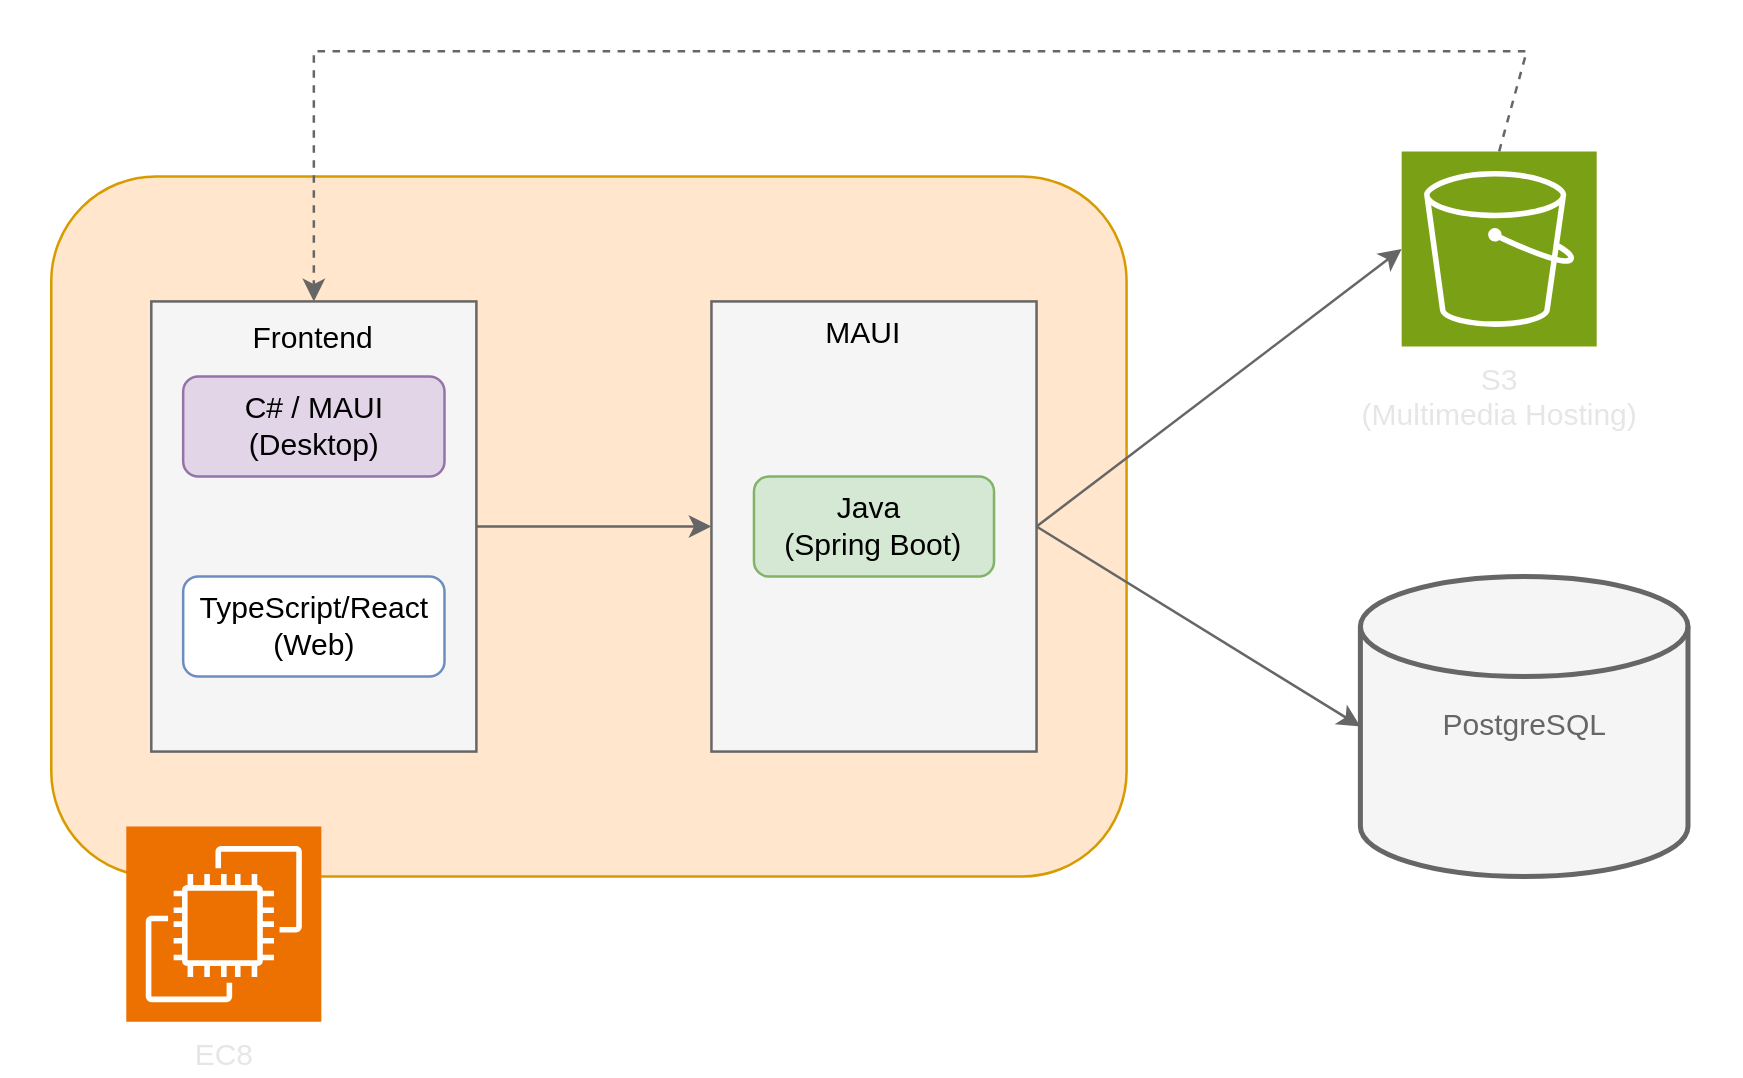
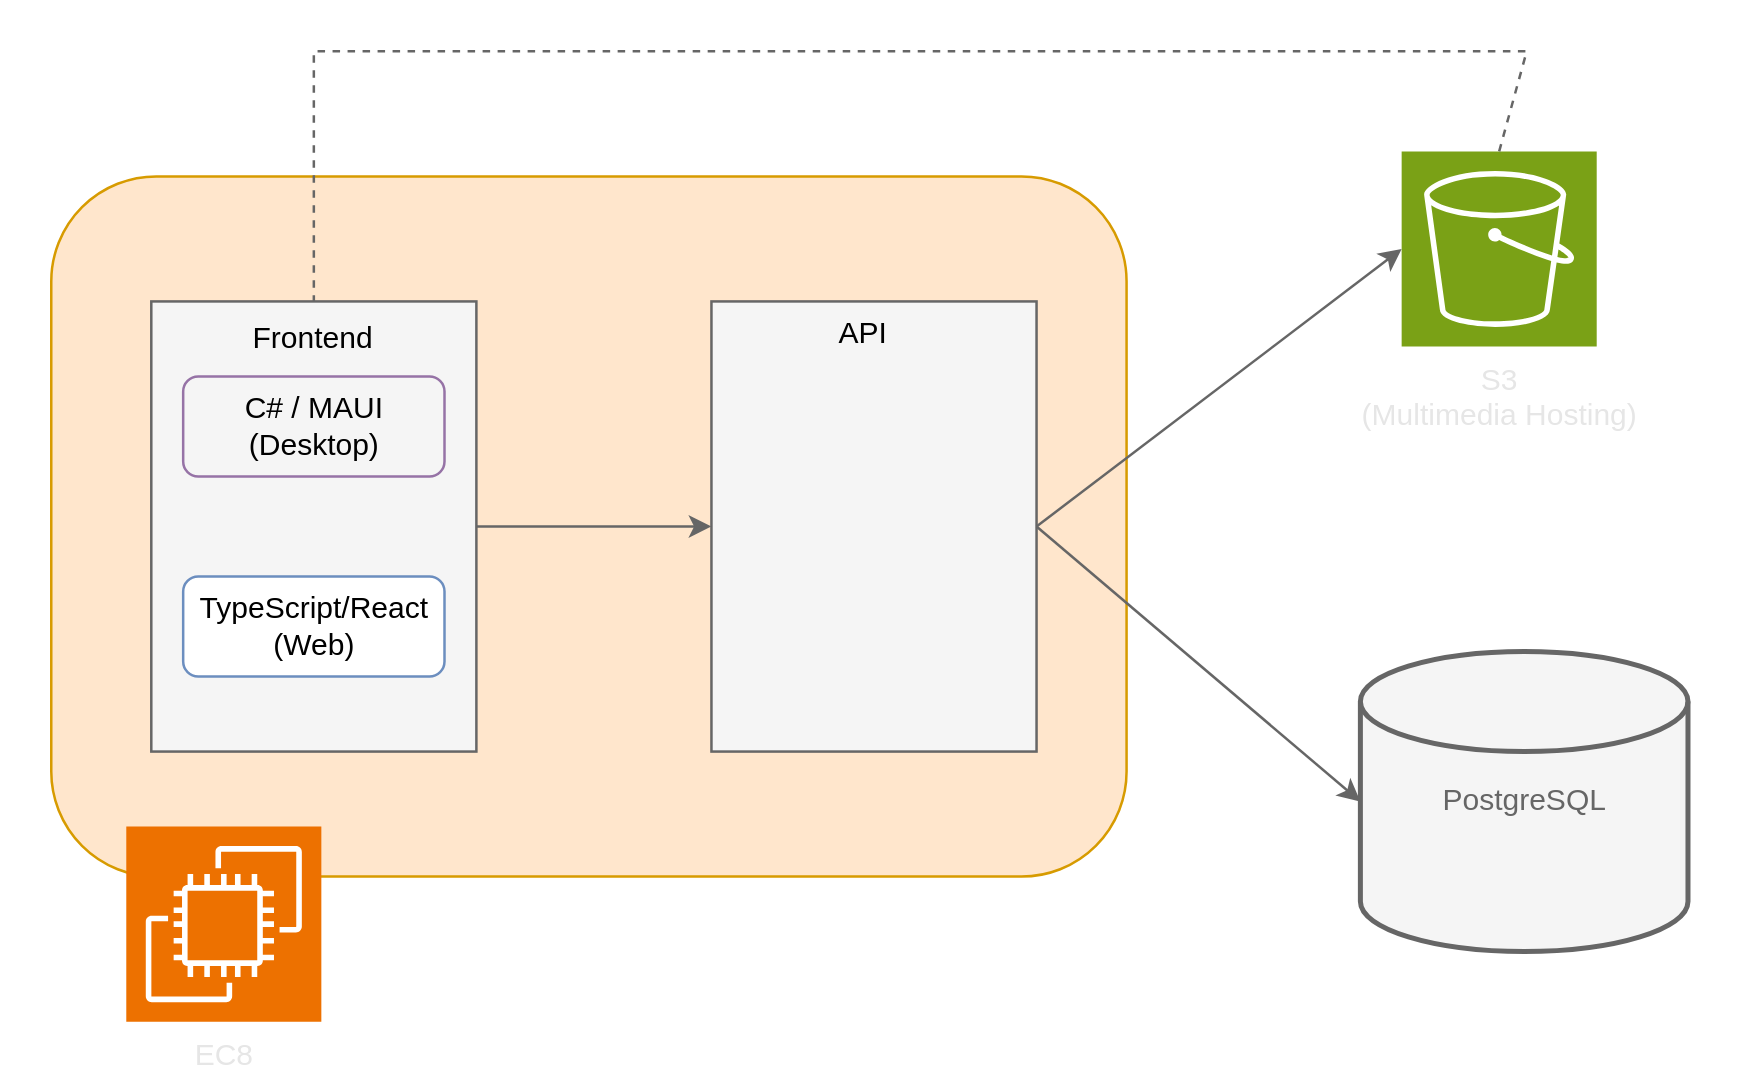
edge "S3 (Multimedia Hosting)" -> "Frontend": arrowhead classic -> none
node "MAUI": label "MAUI" -> "API"
node "C# / MAUI (Desktop)": fillcolor #e1d5e7 -> #f5f5f5
node "Java (Spring Boot)": removed
node "PostgreSQL": moved (1524, 726) -> (1524, 801)
